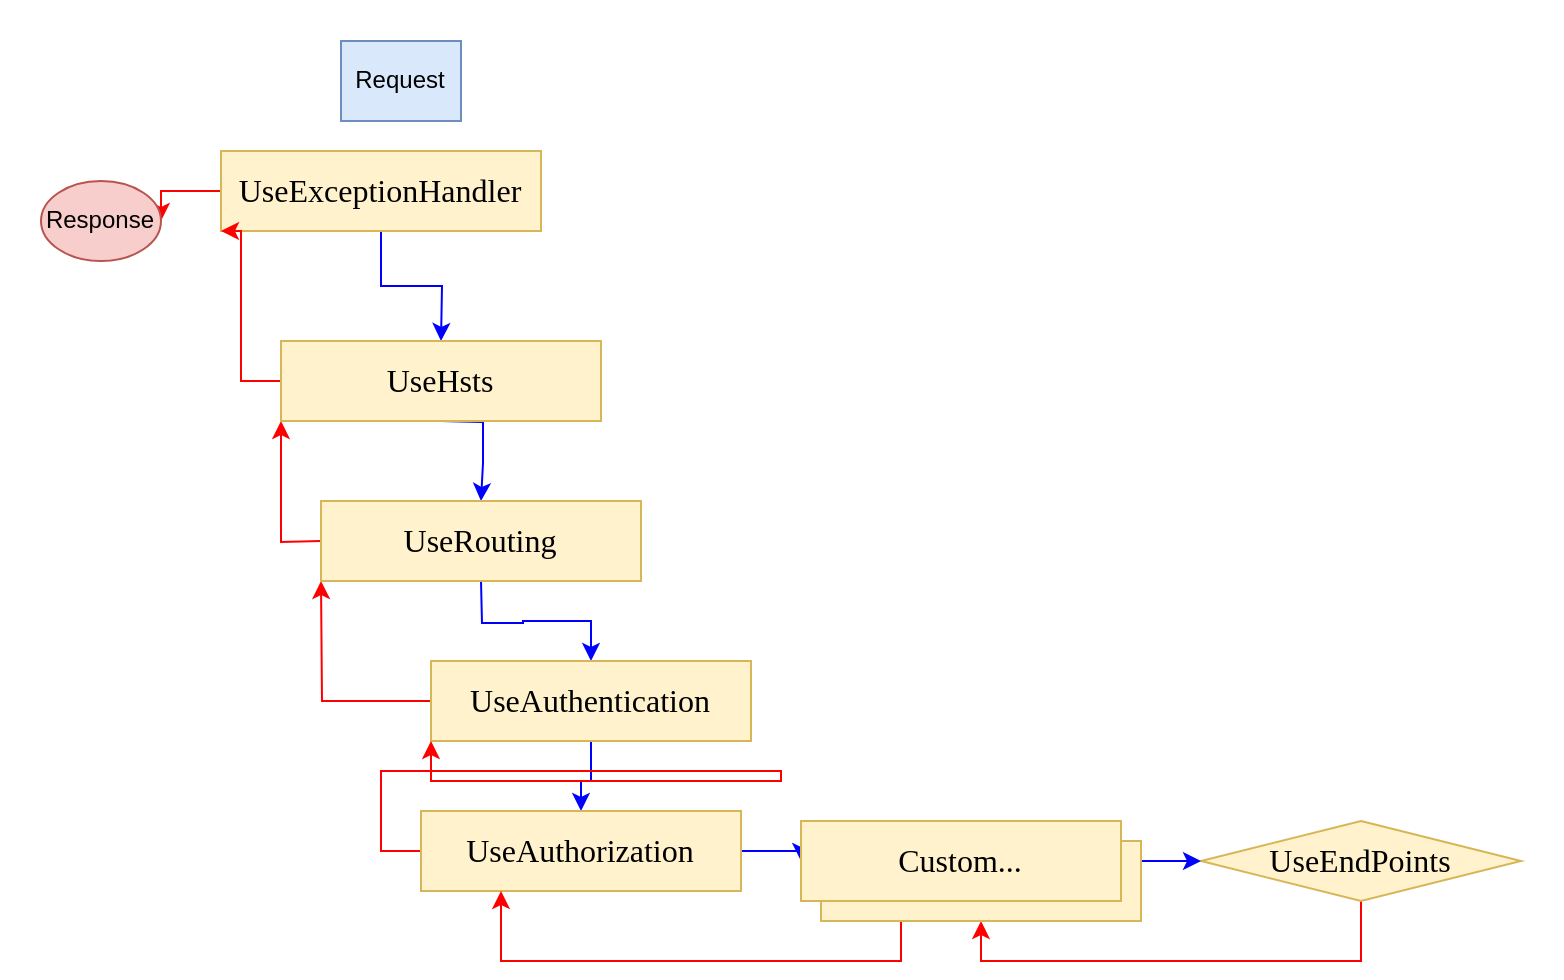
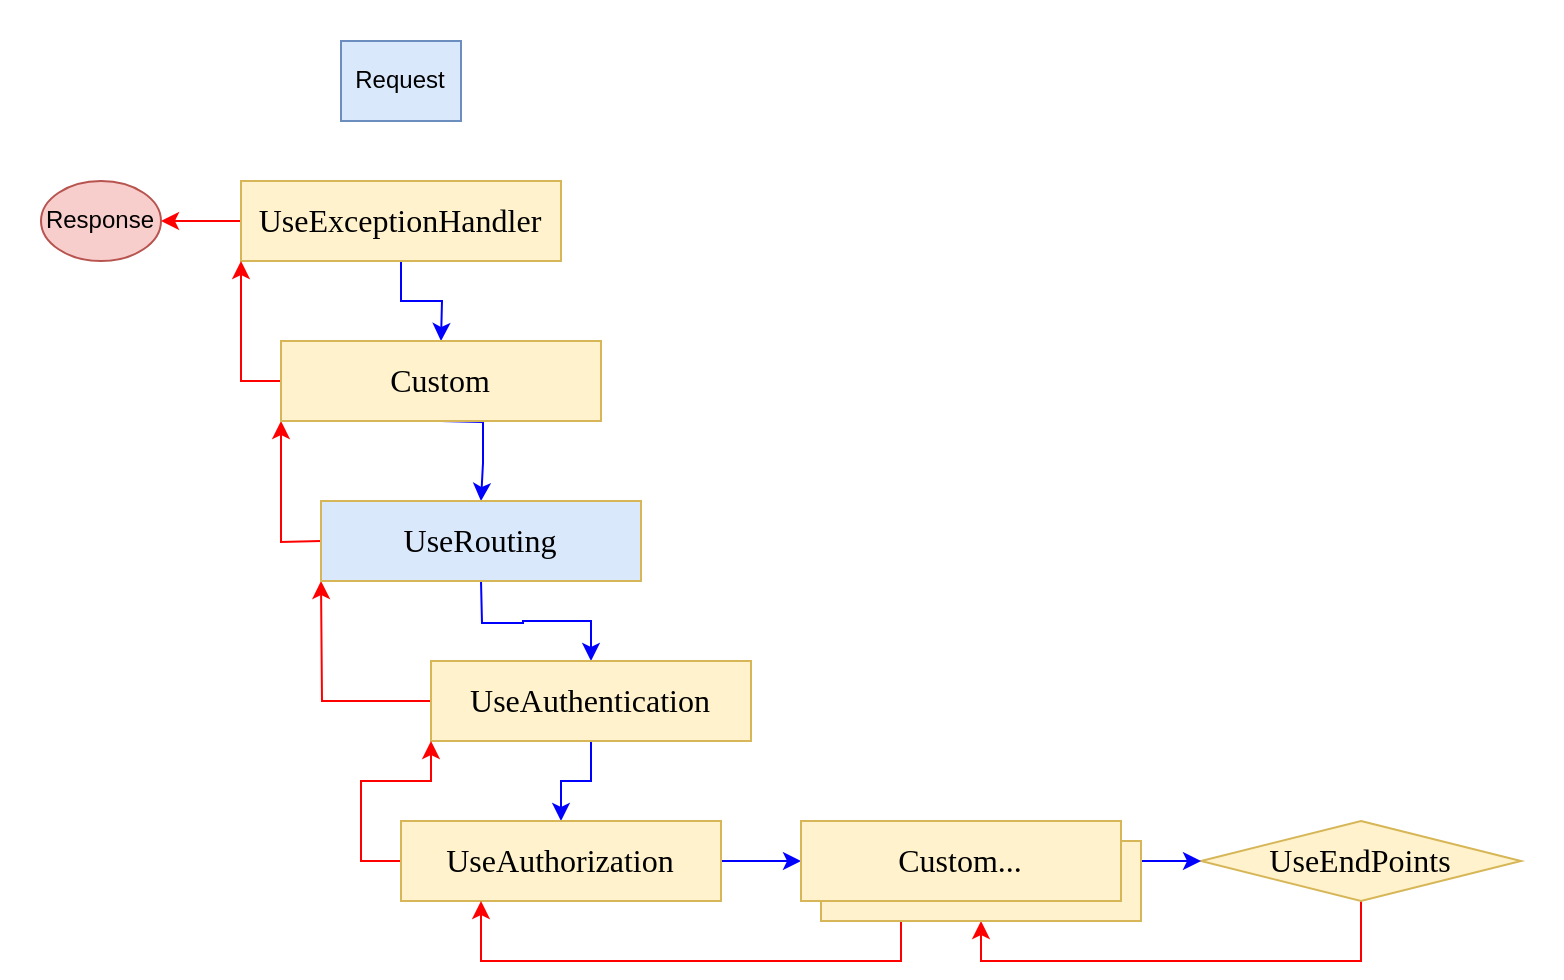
node "UseExceptionHandler": moved (381, 191) -> (401, 221)
node "UseHsts": label "UseHsts" -> "Custom"
node "UseRouting": fillcolor #fff2cc -> #dae8fc
node "UseAuthorization": moved (581, 851) -> (561, 861)
